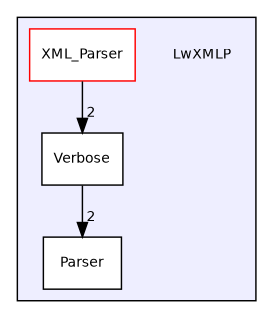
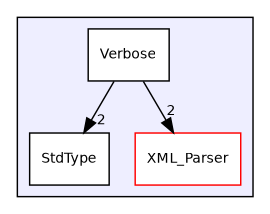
node "LwXMLP": removed
edge "XML_Parser" -> "Verbose": reversed
node "Parser": label "Parser" -> "StdType"
